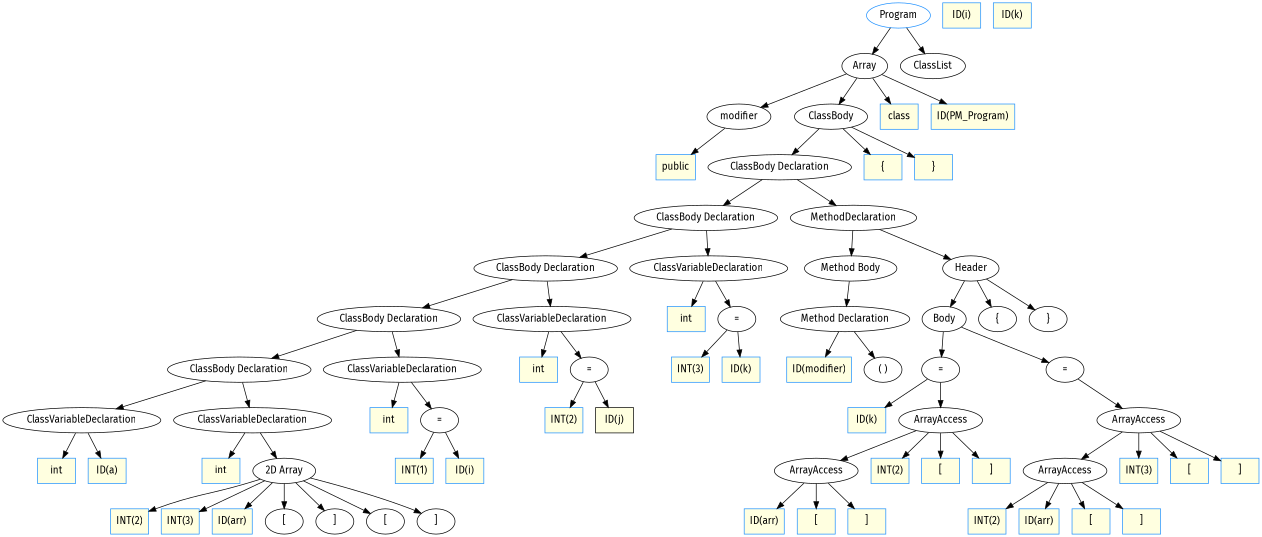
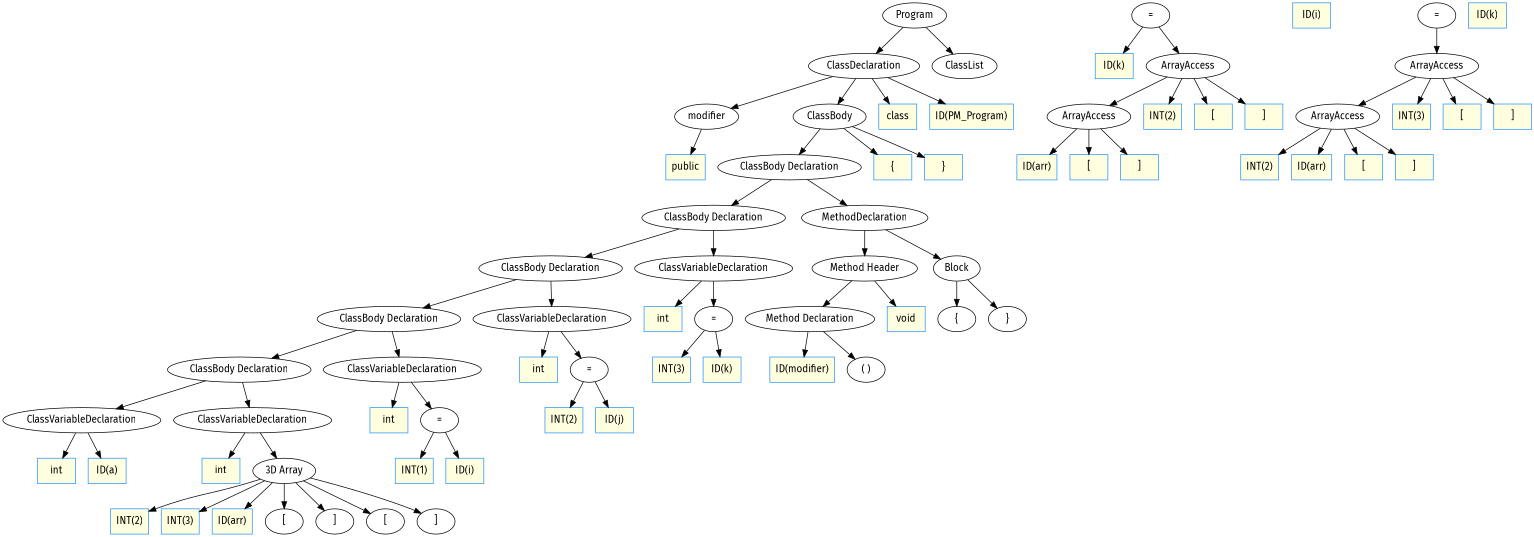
node "Program": color dodgerblue -> black
node "Array": label "Array" -> "ClassDeclaration"
node "Method Body": label "Method Body" -> "Method Header"
node "Header": label "Header" -> "Block"
node "void": added
node "Body": removed
node "ID(j)": color black -> dodgerblue
node "2D Array": label "2D Array" -> "3D Array"
